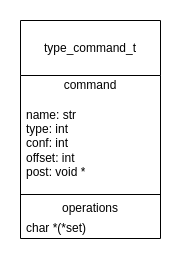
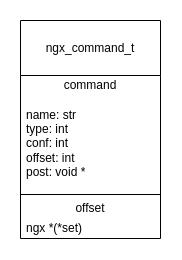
node "type_command_t": label "type_command_t" -> "ngx_command_t"
node "operations": label "operations" -> "offset"
node "char *(*set)": label "char *(*set)" -> "ngx *(*set)"
